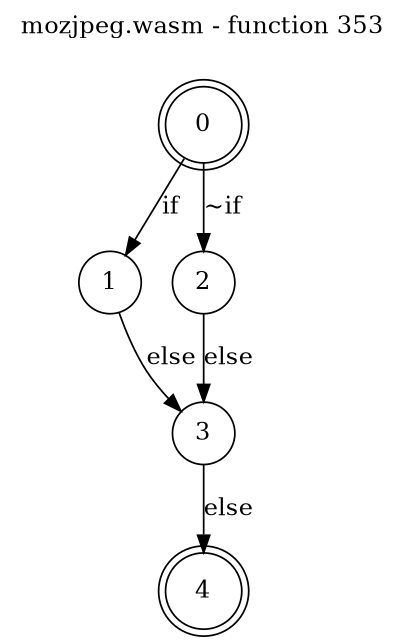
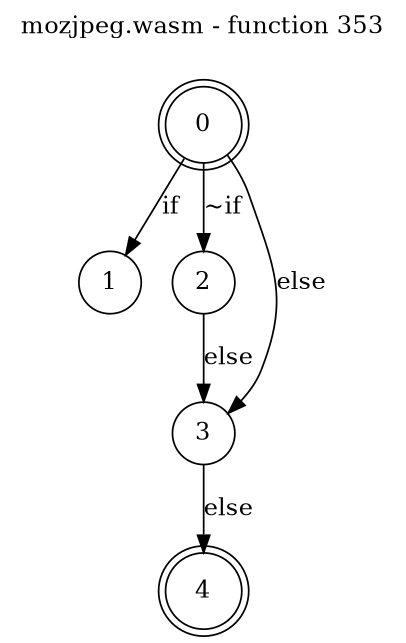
edge "1" -> "3": now "0" -> "3"
